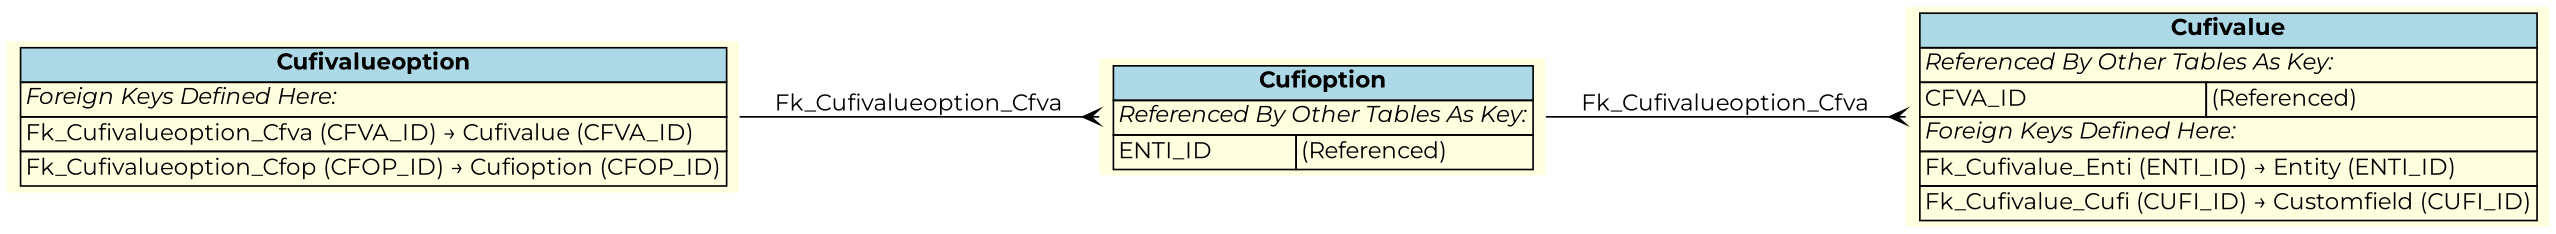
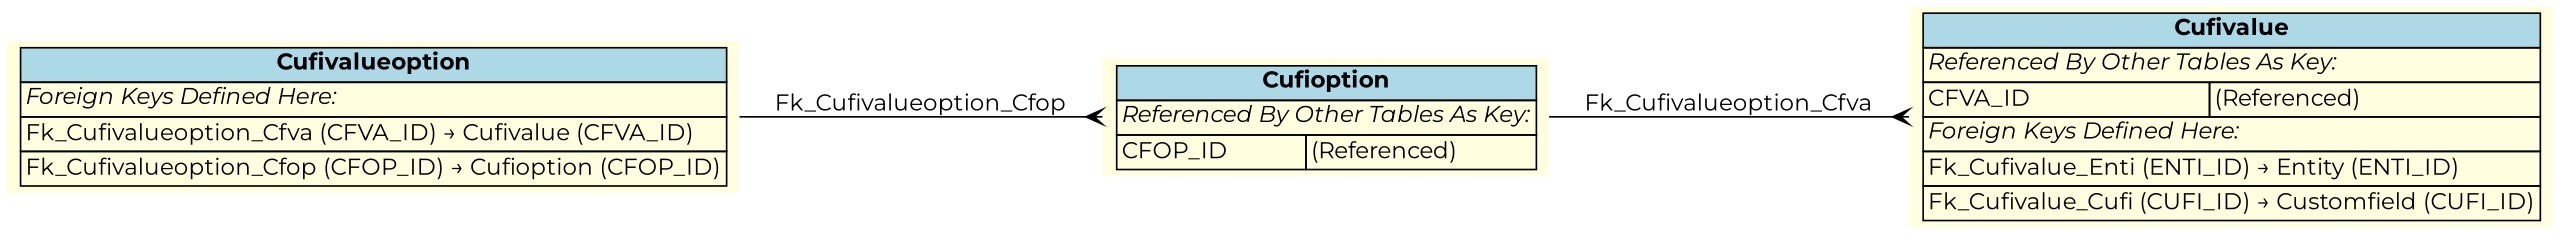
edge "Cufivalueoption" -- "Cufioption": label " Fk_Cufivalueoption_Cfva " -> " Fk_Cufivalueoption_Cfop "
node "Cufioption": text "ENTI_ID" -> "CFOP_ID"
